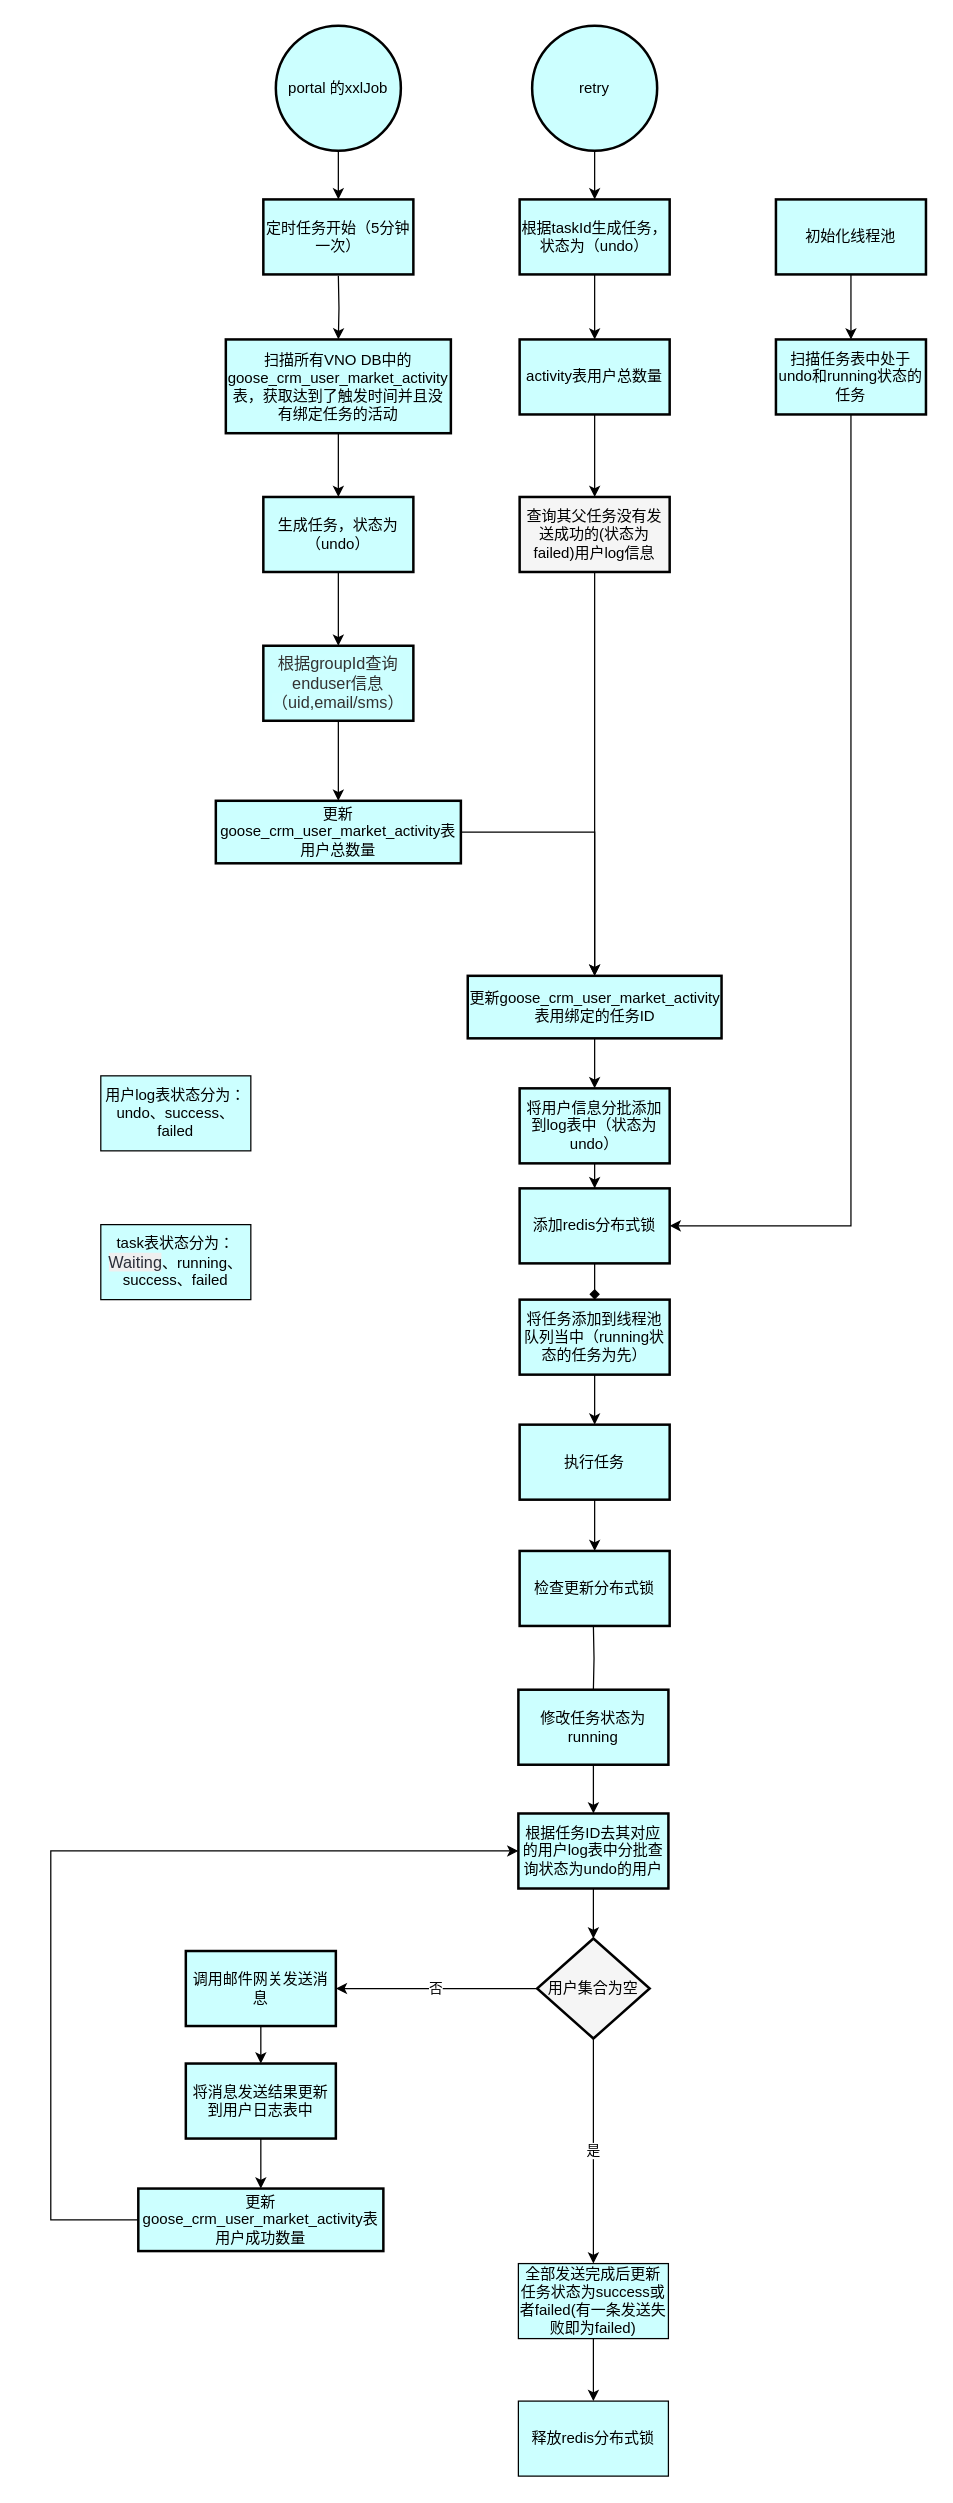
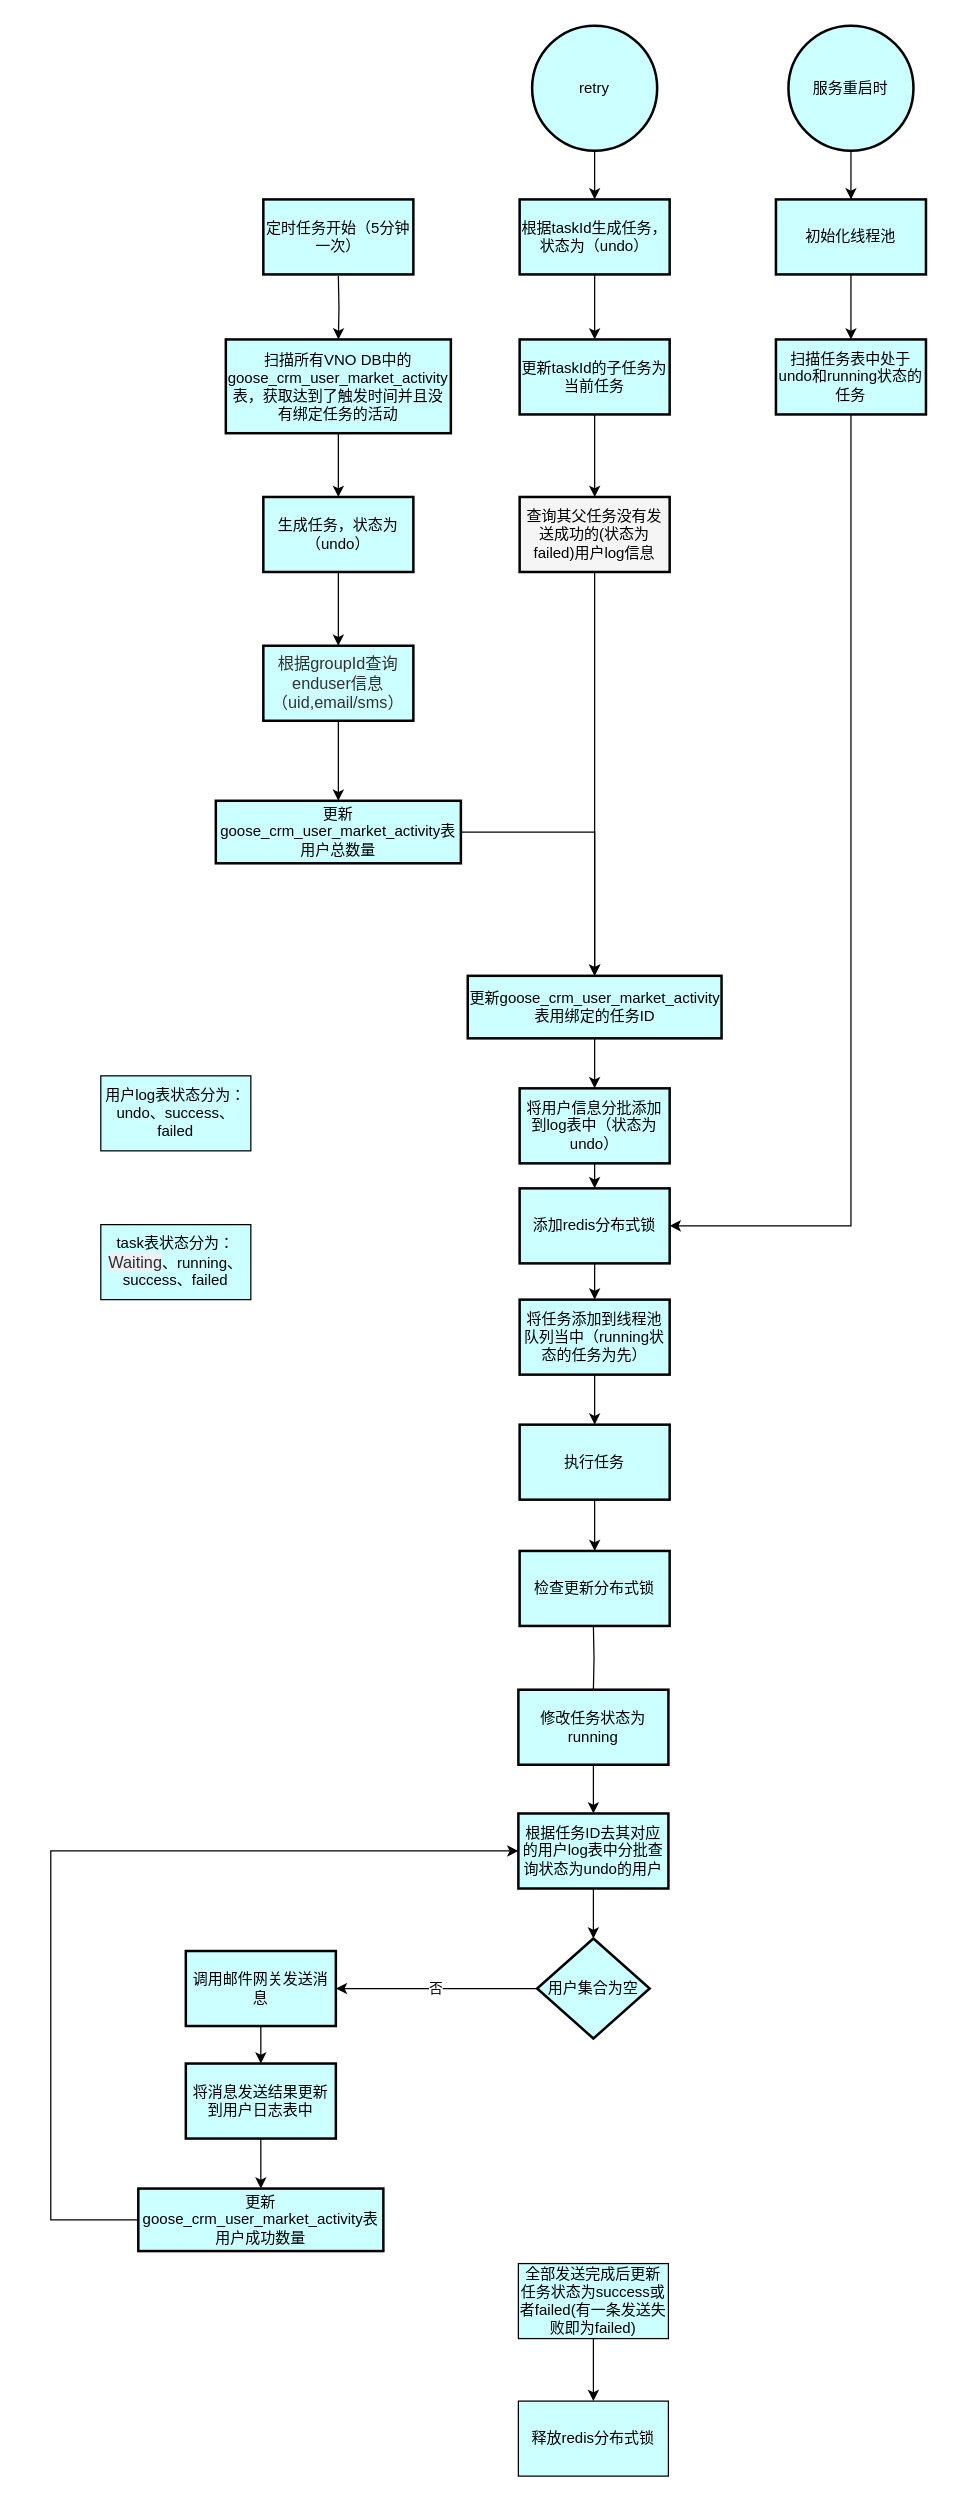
node "portal 的xxlJob": removed
node "服务重启时": added
edge "portal 的xxlJob" -> "定时任务开始（5分钟一次）": removed
edge "服务重启时" -> "初始化线程池": added
node "activity表用户总数量": label "activity表用户总数量" -> "更新taskId的子任务为当前任务"
edge "添加redis分布式锁" -> "将任务添加到线程池队列当中（running状态的任务为先）": arrowhead diamond -> classic
node "用户集合为空": fillcolor #f5f5f5 -> #ccffff
edge "用户集合为空" -> "全部发送完成后更新任务状态为success或者failed(有一条发送失败即为failed)": removed, label "是"
